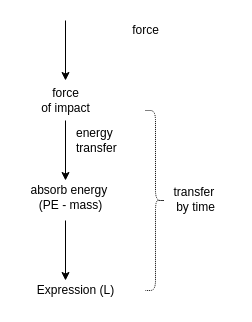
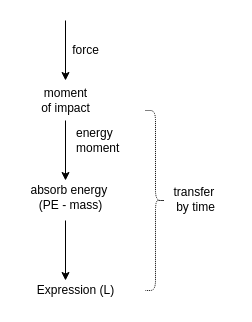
node "force": moved (146, 31) -> (86, 51)
node "force of impact": label "force of impact" -> "moment of impact"
node "energy transfer": label "energy transfer" -> "energy moment"
